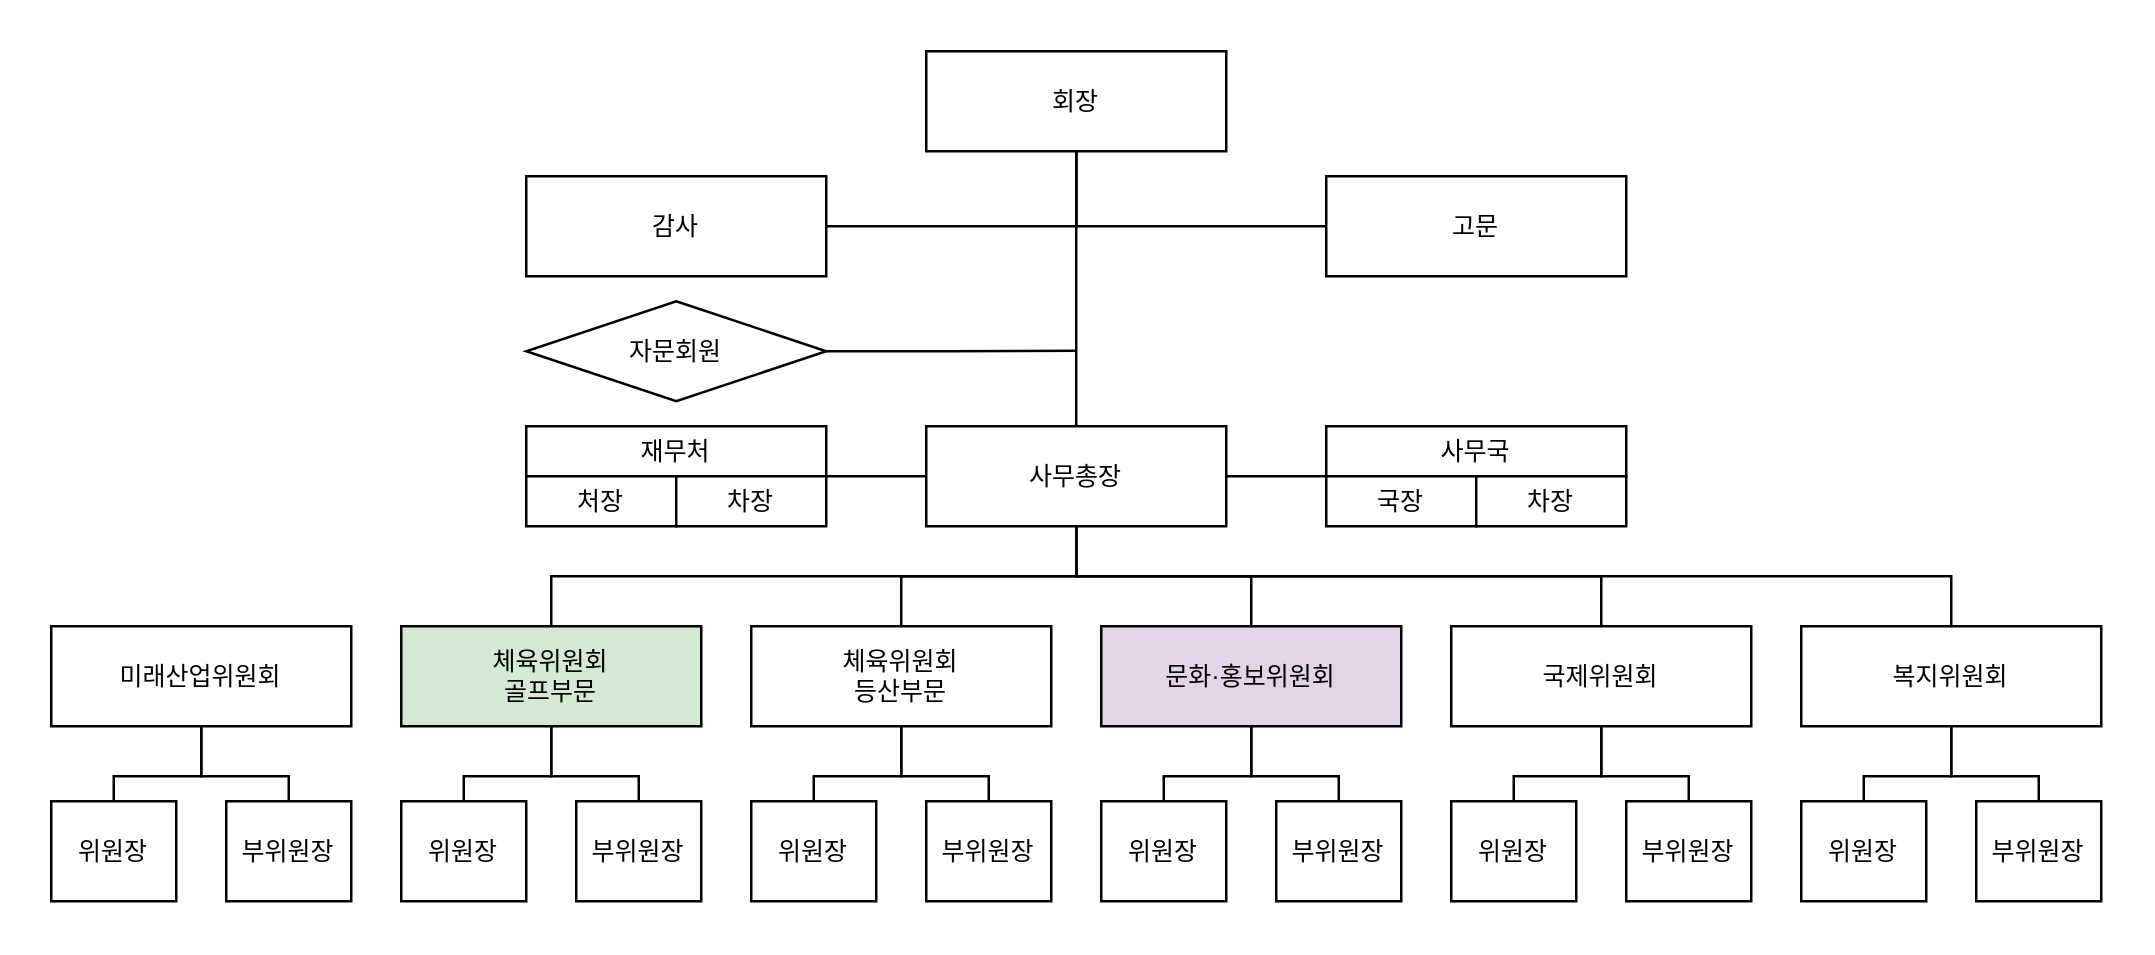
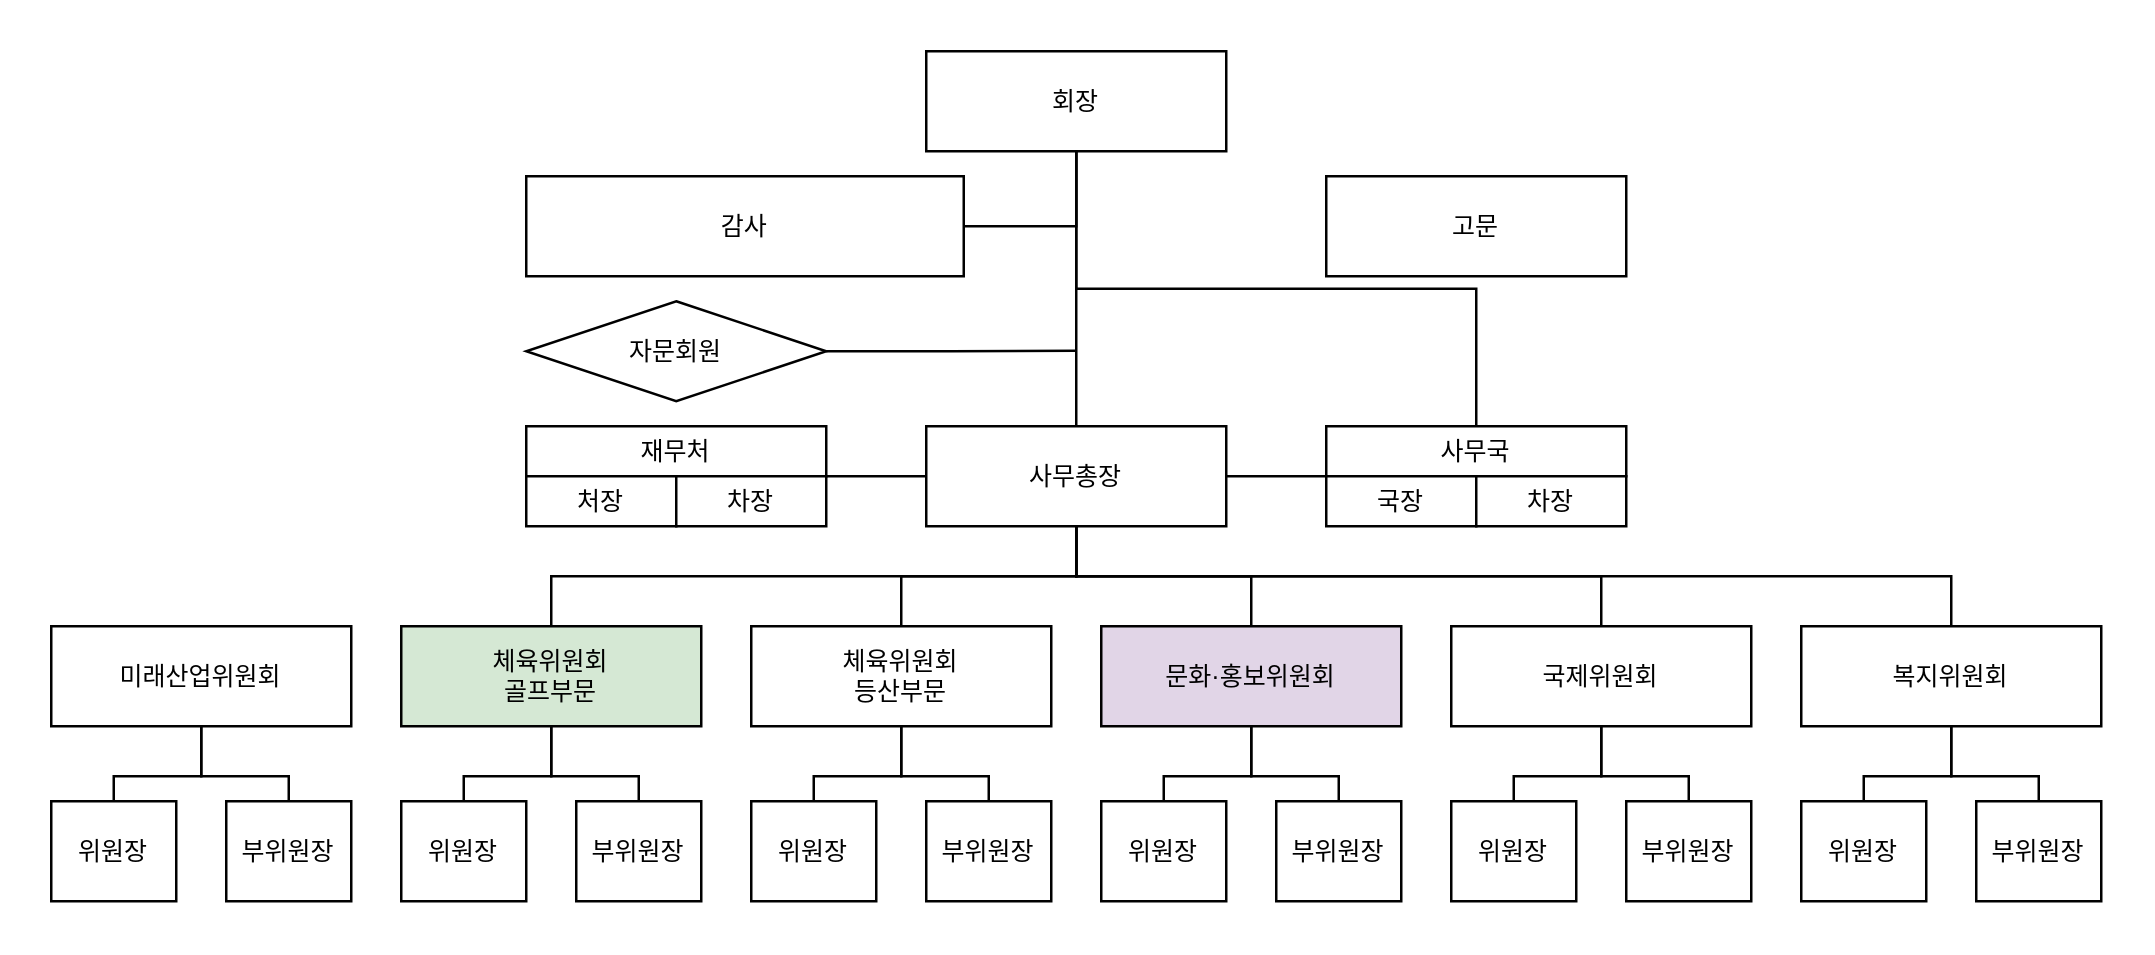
node "감사": size 300x100 -> 438x100
edge "회장" -- "고문": now "회장" -- "사무국"
